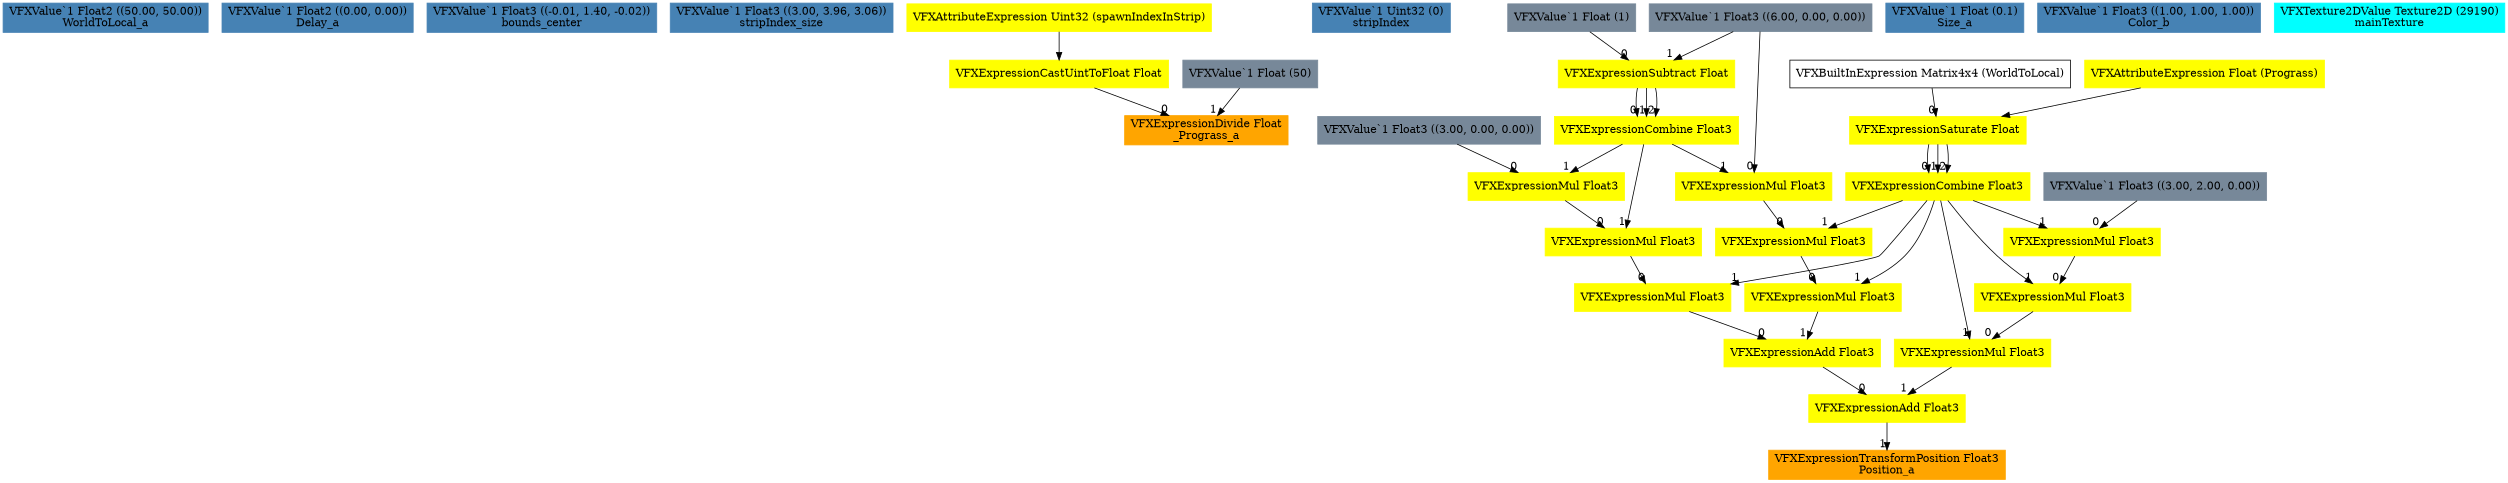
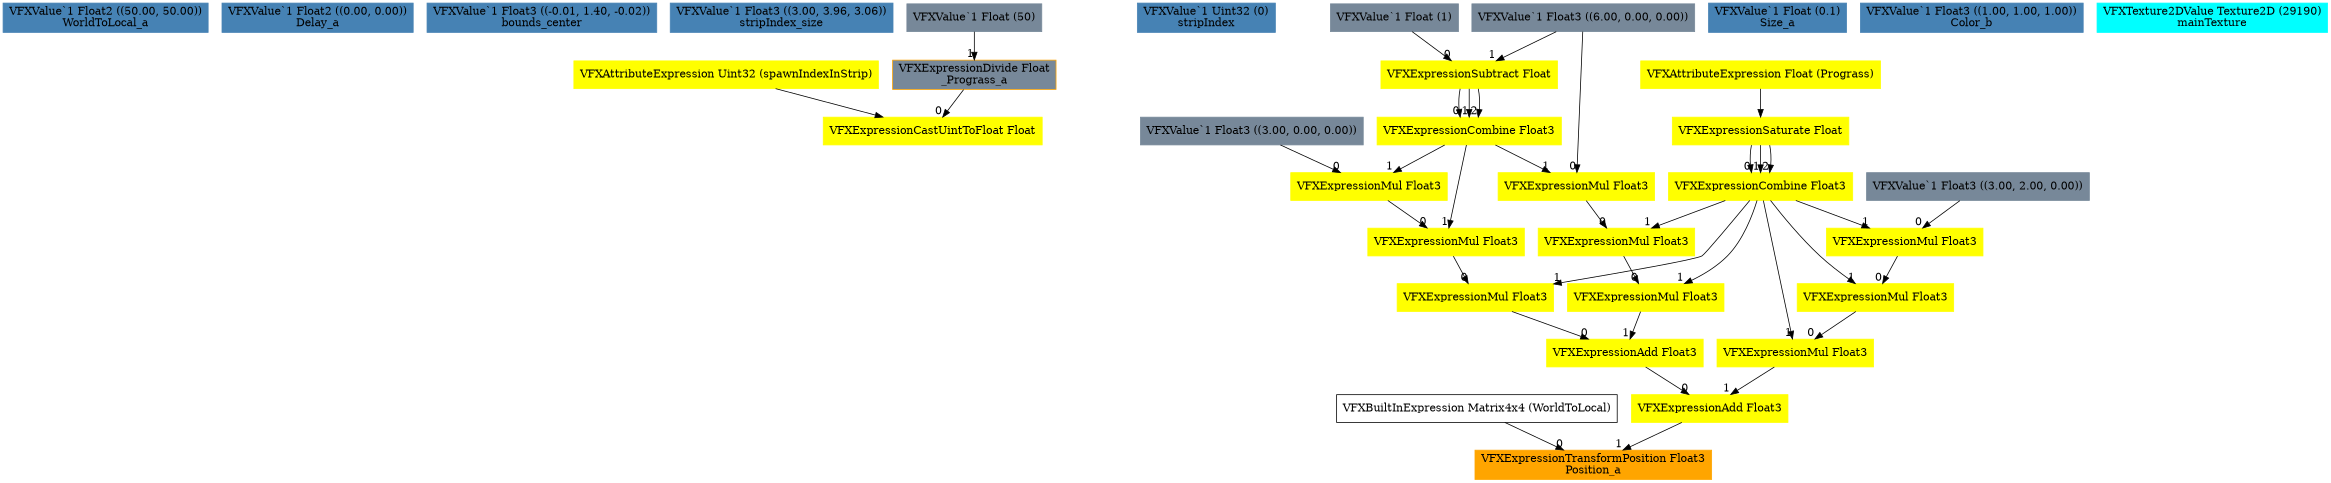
edge "VFXBuiltInExpression Matrix4x4 (WorldToLocal)" -> "VFXExpressionSaturate Float": now "VFXBuiltInExpression Matrix4x4 (WorldToLocal)" -> "VFXExpressionTransformPosition Float3 Position_a"
edge "VFXExpressionCastUintToFloat Float" -> "VFXExpressionDivide Float _Prograss_a": reversed
node "VFXExpressionDivide Float _Prograss_a": fillcolor orange -> lightslategray
